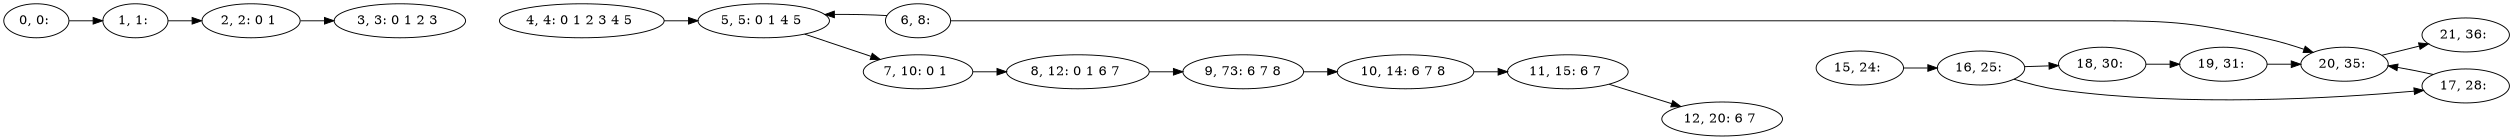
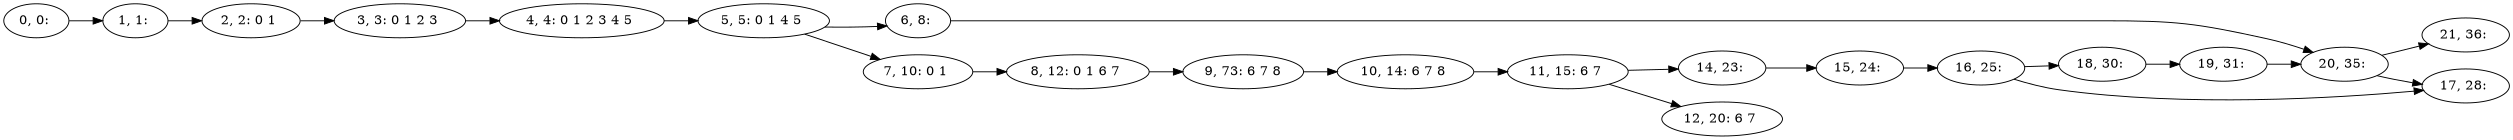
edge "6, 8:" -> "5, 5: 0 1 4 5": reversed
edge "3, 3: 0 1 2 3" -> "4, 4: 0 1 2 3 4 5": added
node "14, 23:": added
edge "17, 28:" -> "20, 35:": reversed
